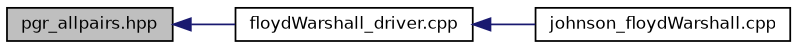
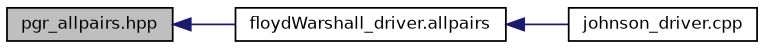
node "floydWarshall_driver.cpp": label "floydWarshall_driver.cpp" -> "floydWarshall_driver.allpairs"
node "johnson_floydWarshall.cpp": label "johnson_floydWarshall.cpp" -> "johnson_driver.cpp"
